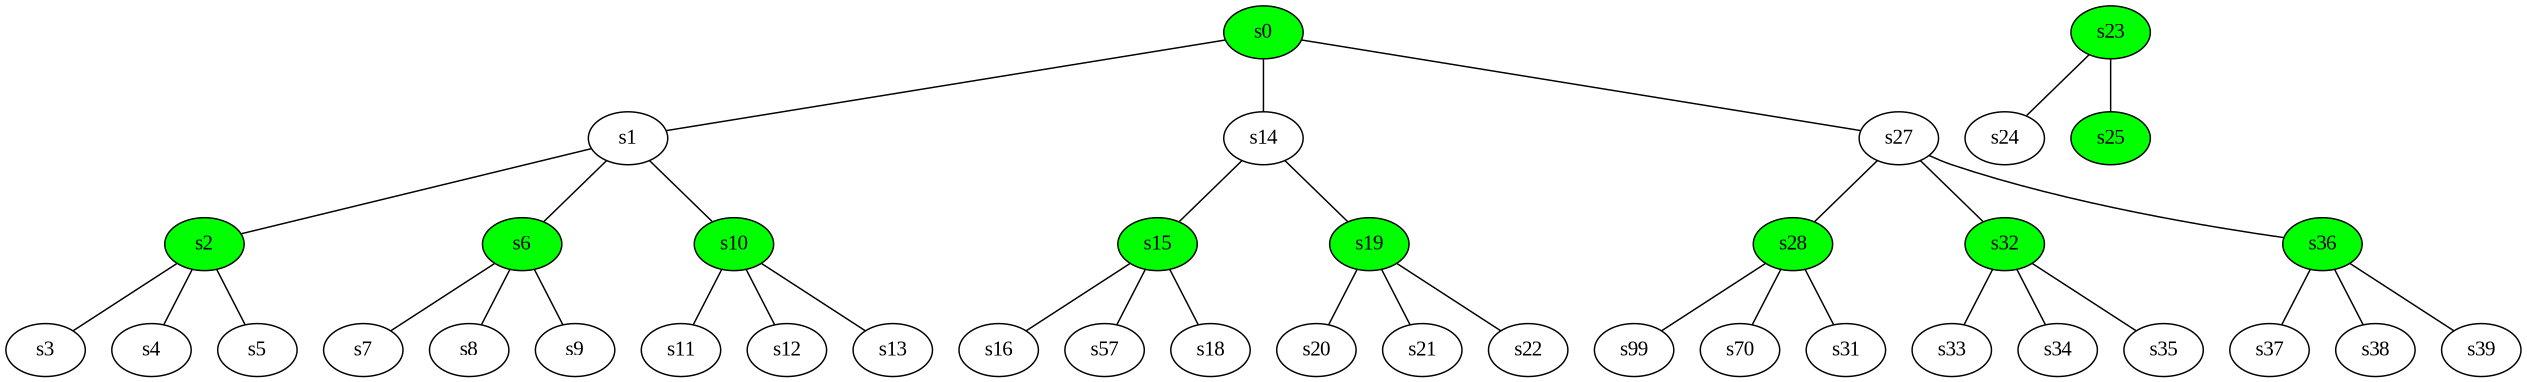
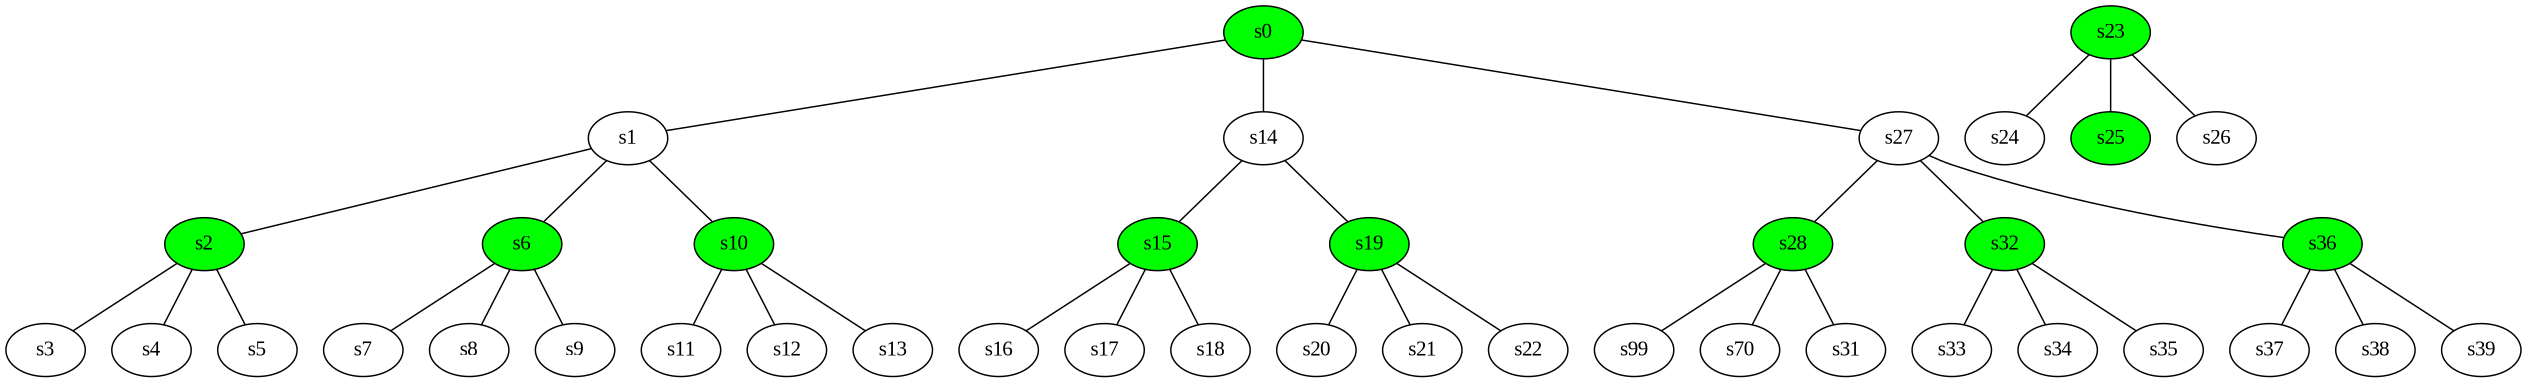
node "s26": added
node "s57": label "s57" -> "s17"
